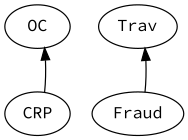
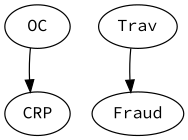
edge "CRP" -> "OC": reversed
edge "Fraud" -> "Trav": reversed
